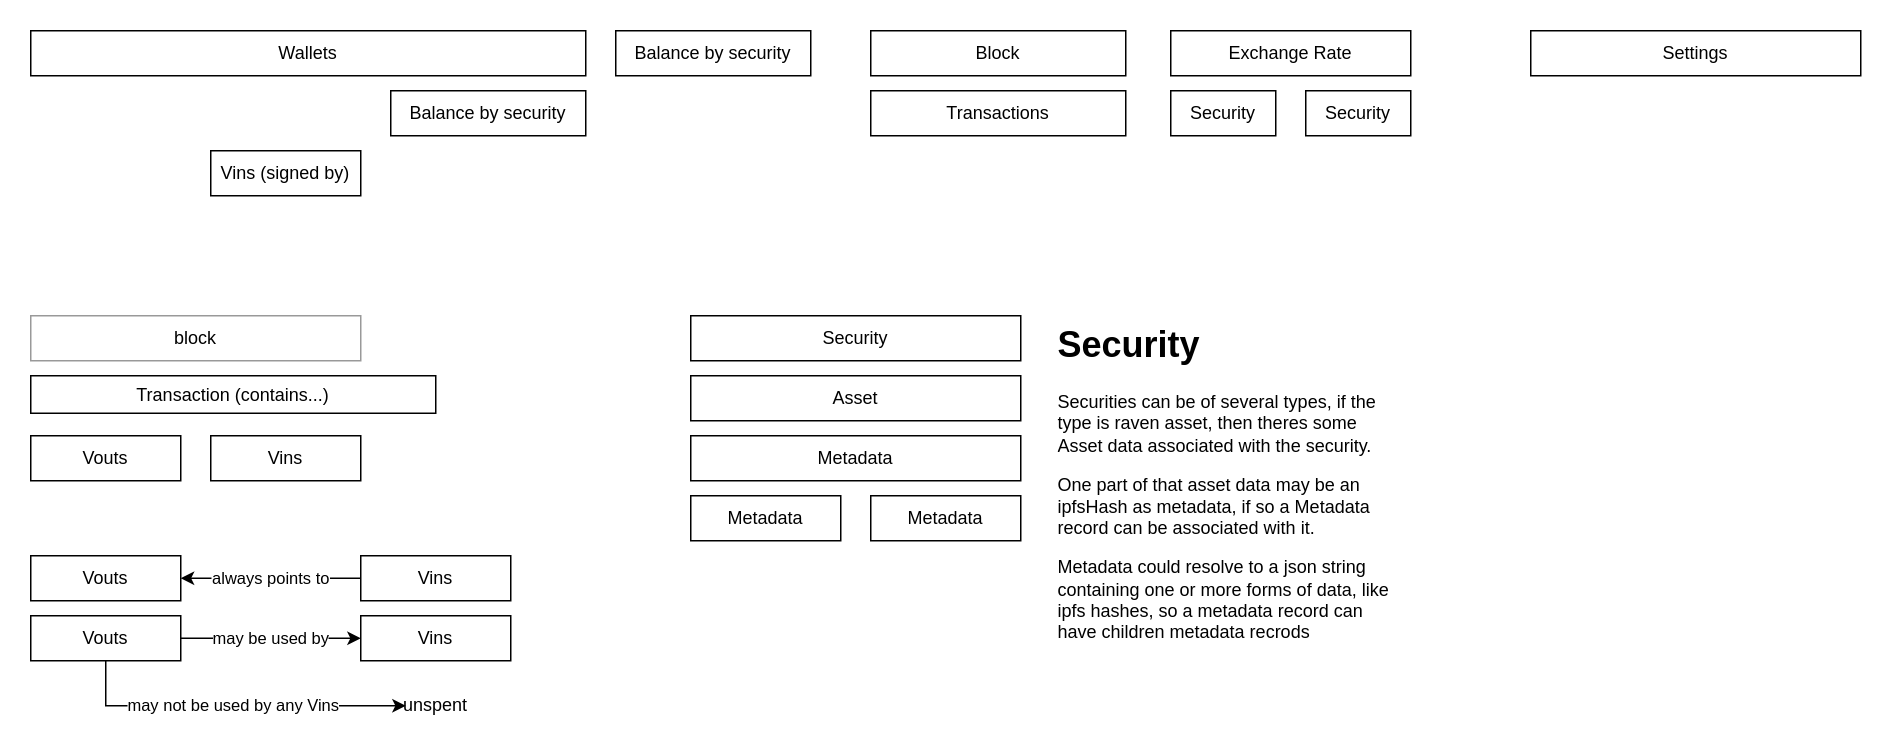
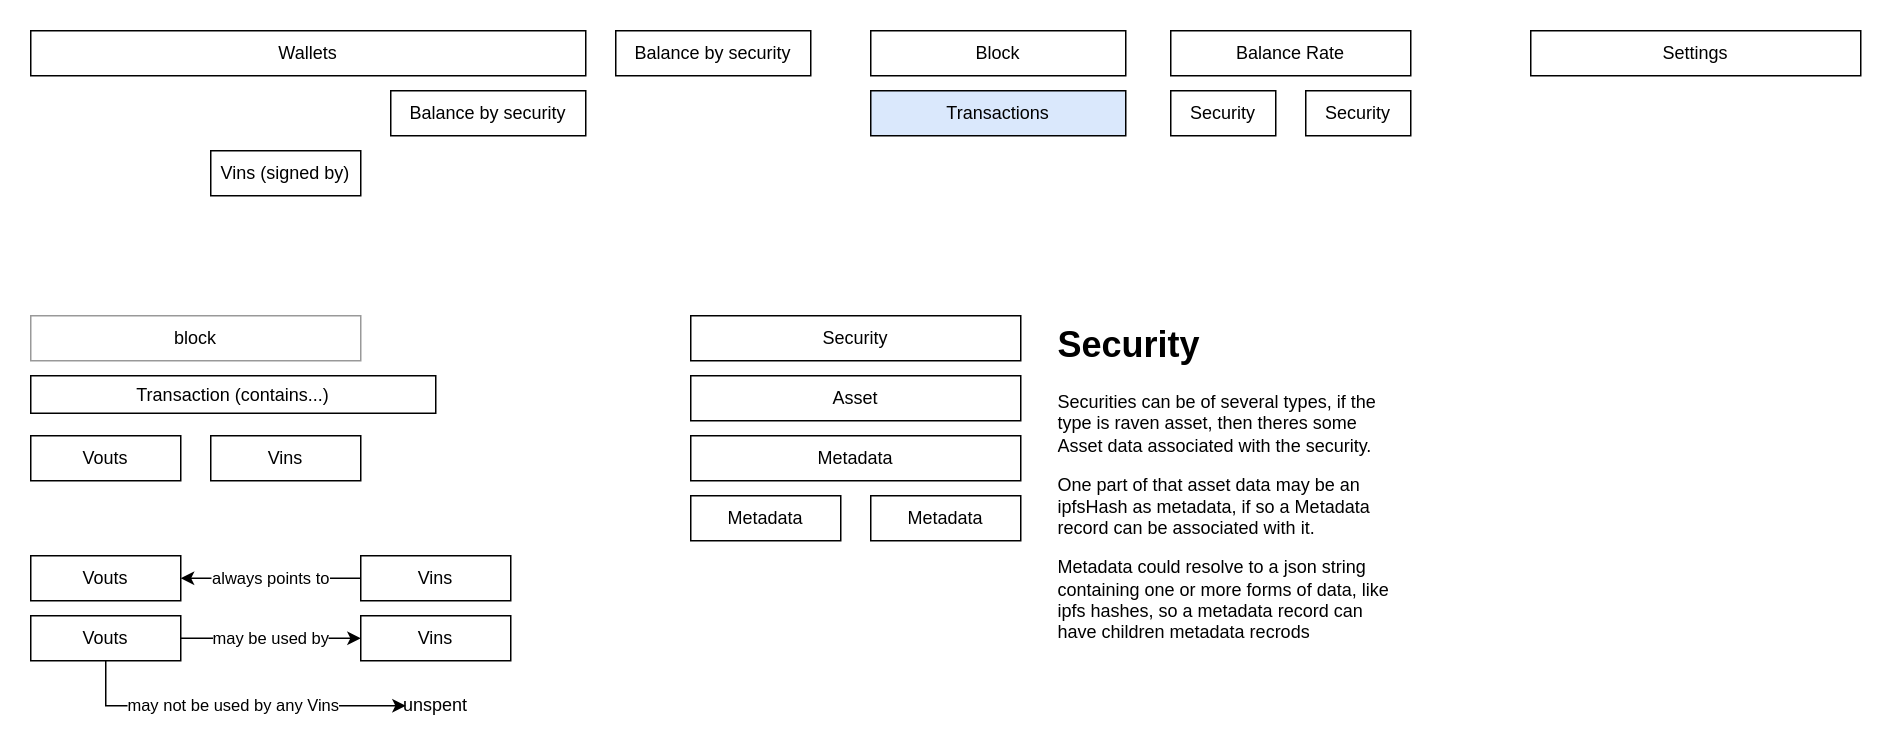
node "Exchange Rate": label "Exchange Rate" -> "Balance Rate"
node "Transactions": fillcolor #ffffff -> #dae8fc
